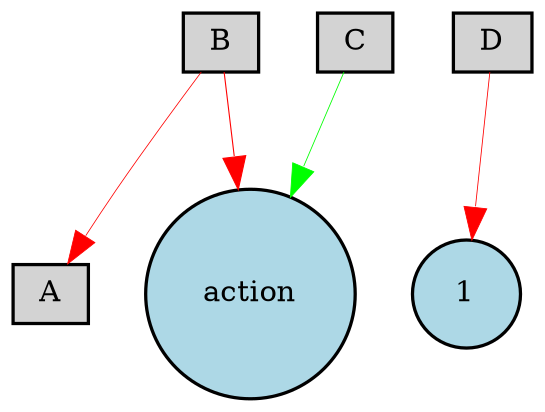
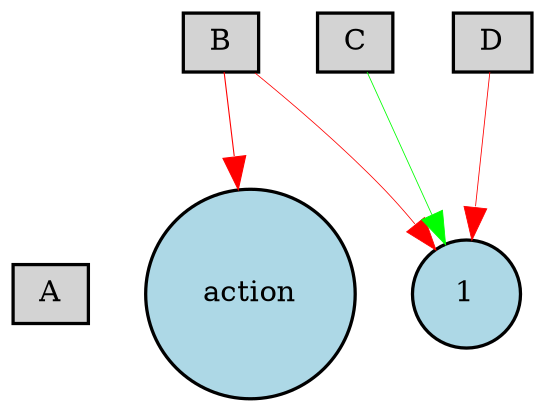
edge "C" -> "action": now "C" -> "1"
edge "B" -> "A": now "B" -> "1"
